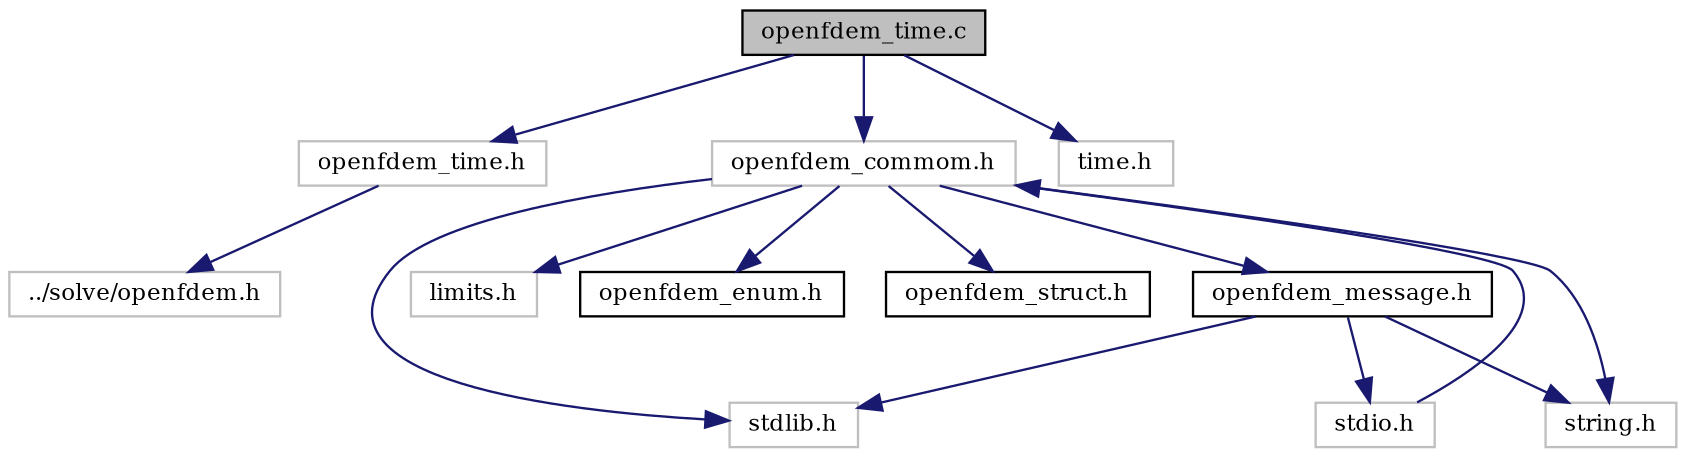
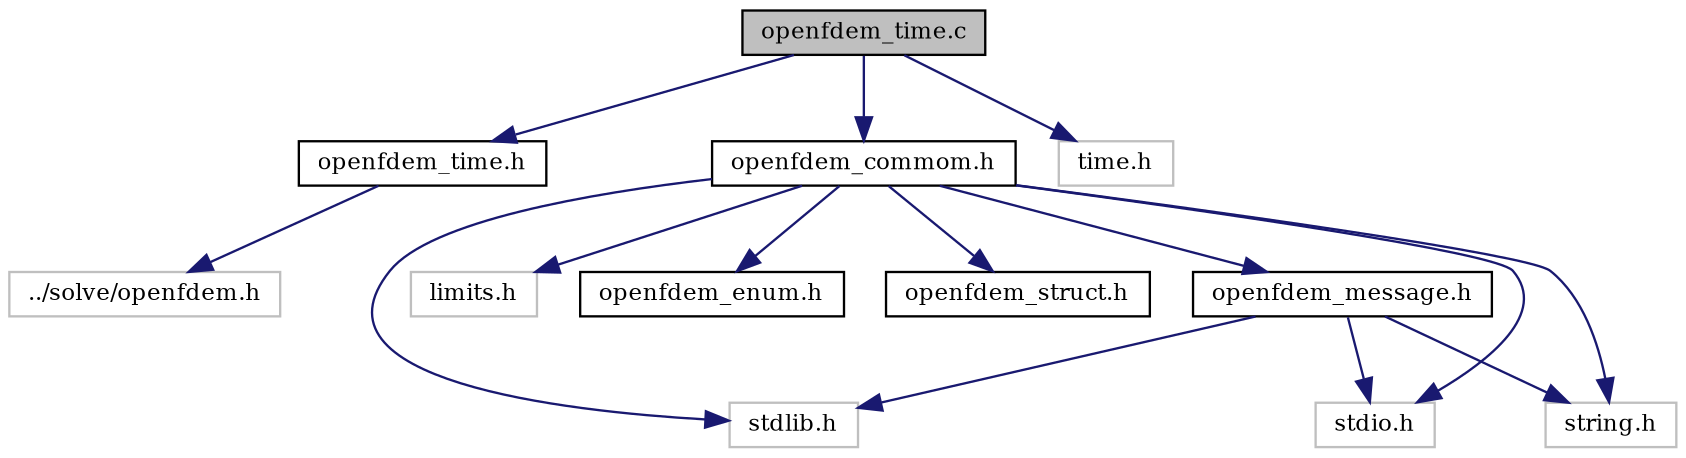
node "openfdem_time.h": color grey75 -> black
node "openfdem_commom.h": color grey75 -> black
edge "stdio.h" -> "openfdem_commom.h": reversed
